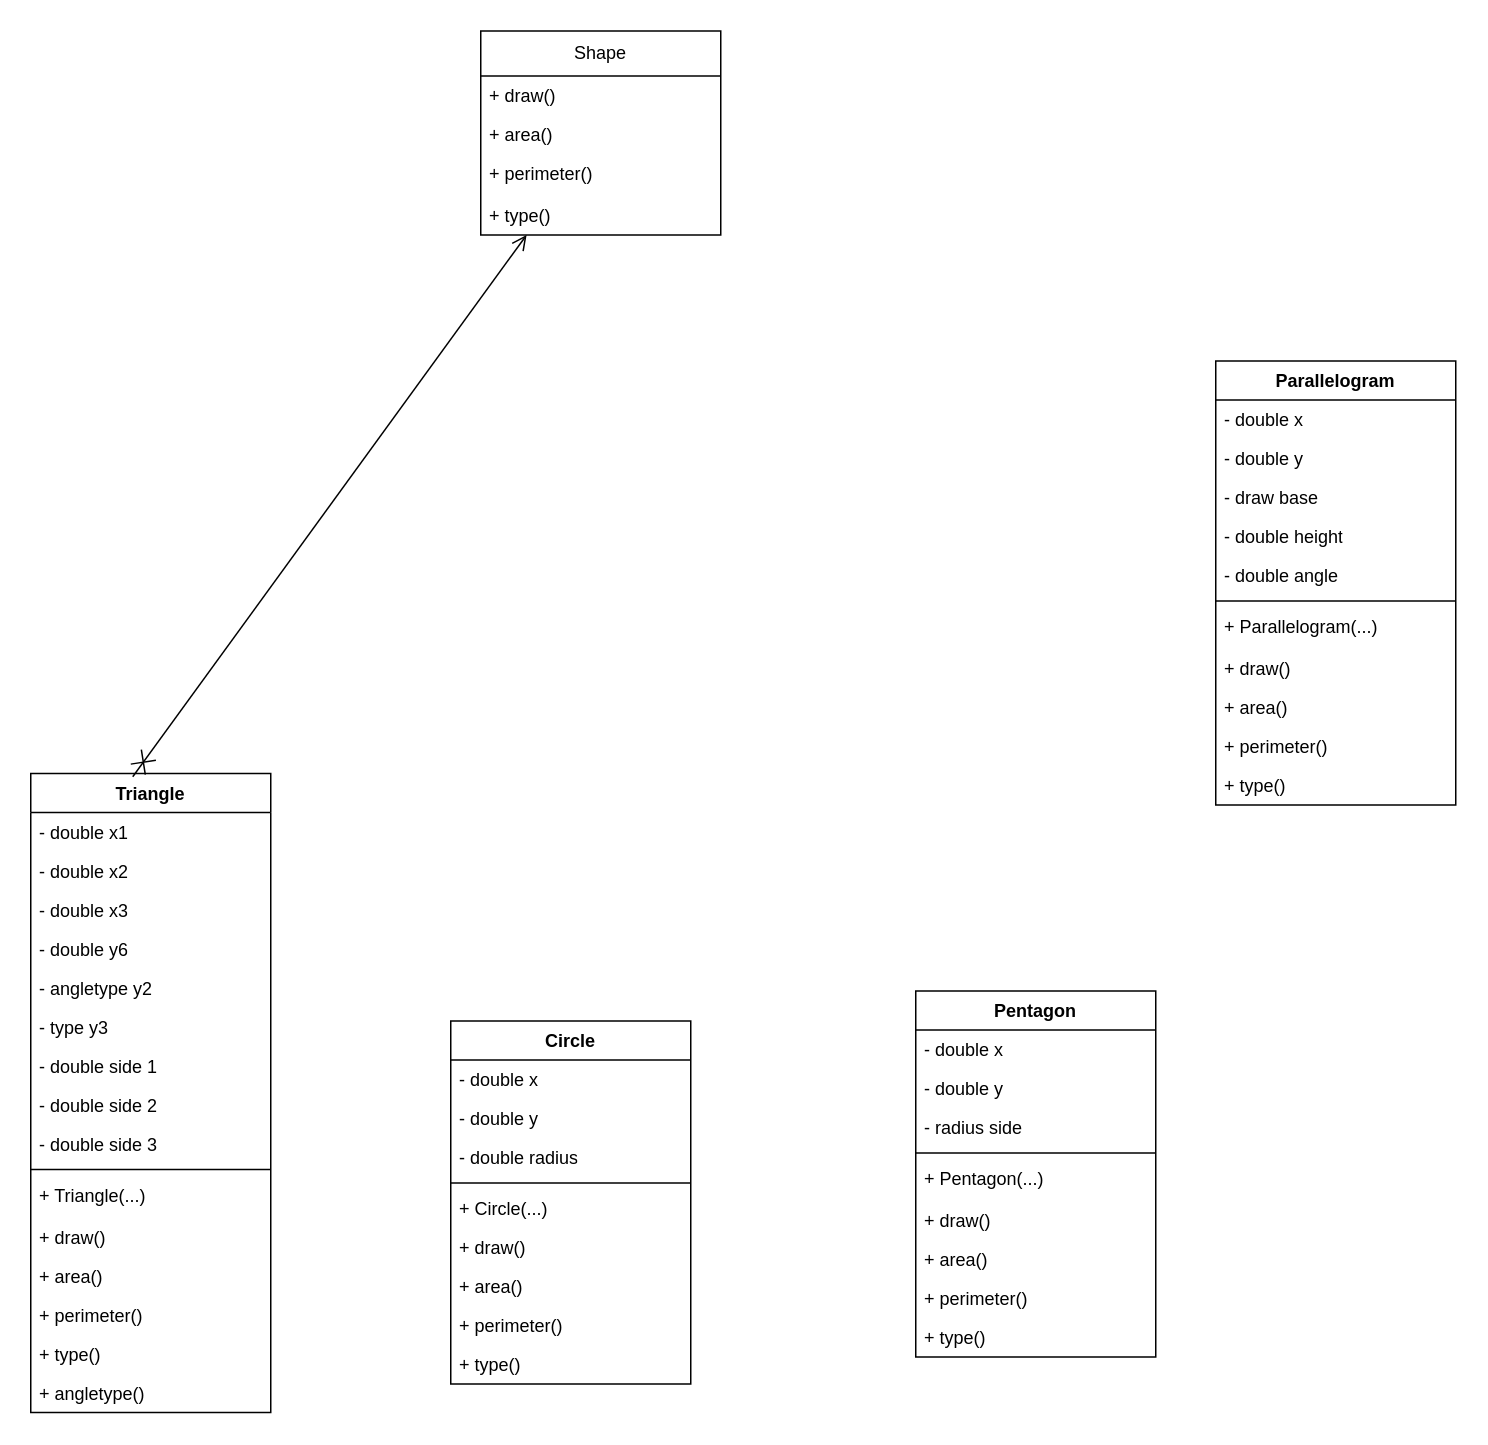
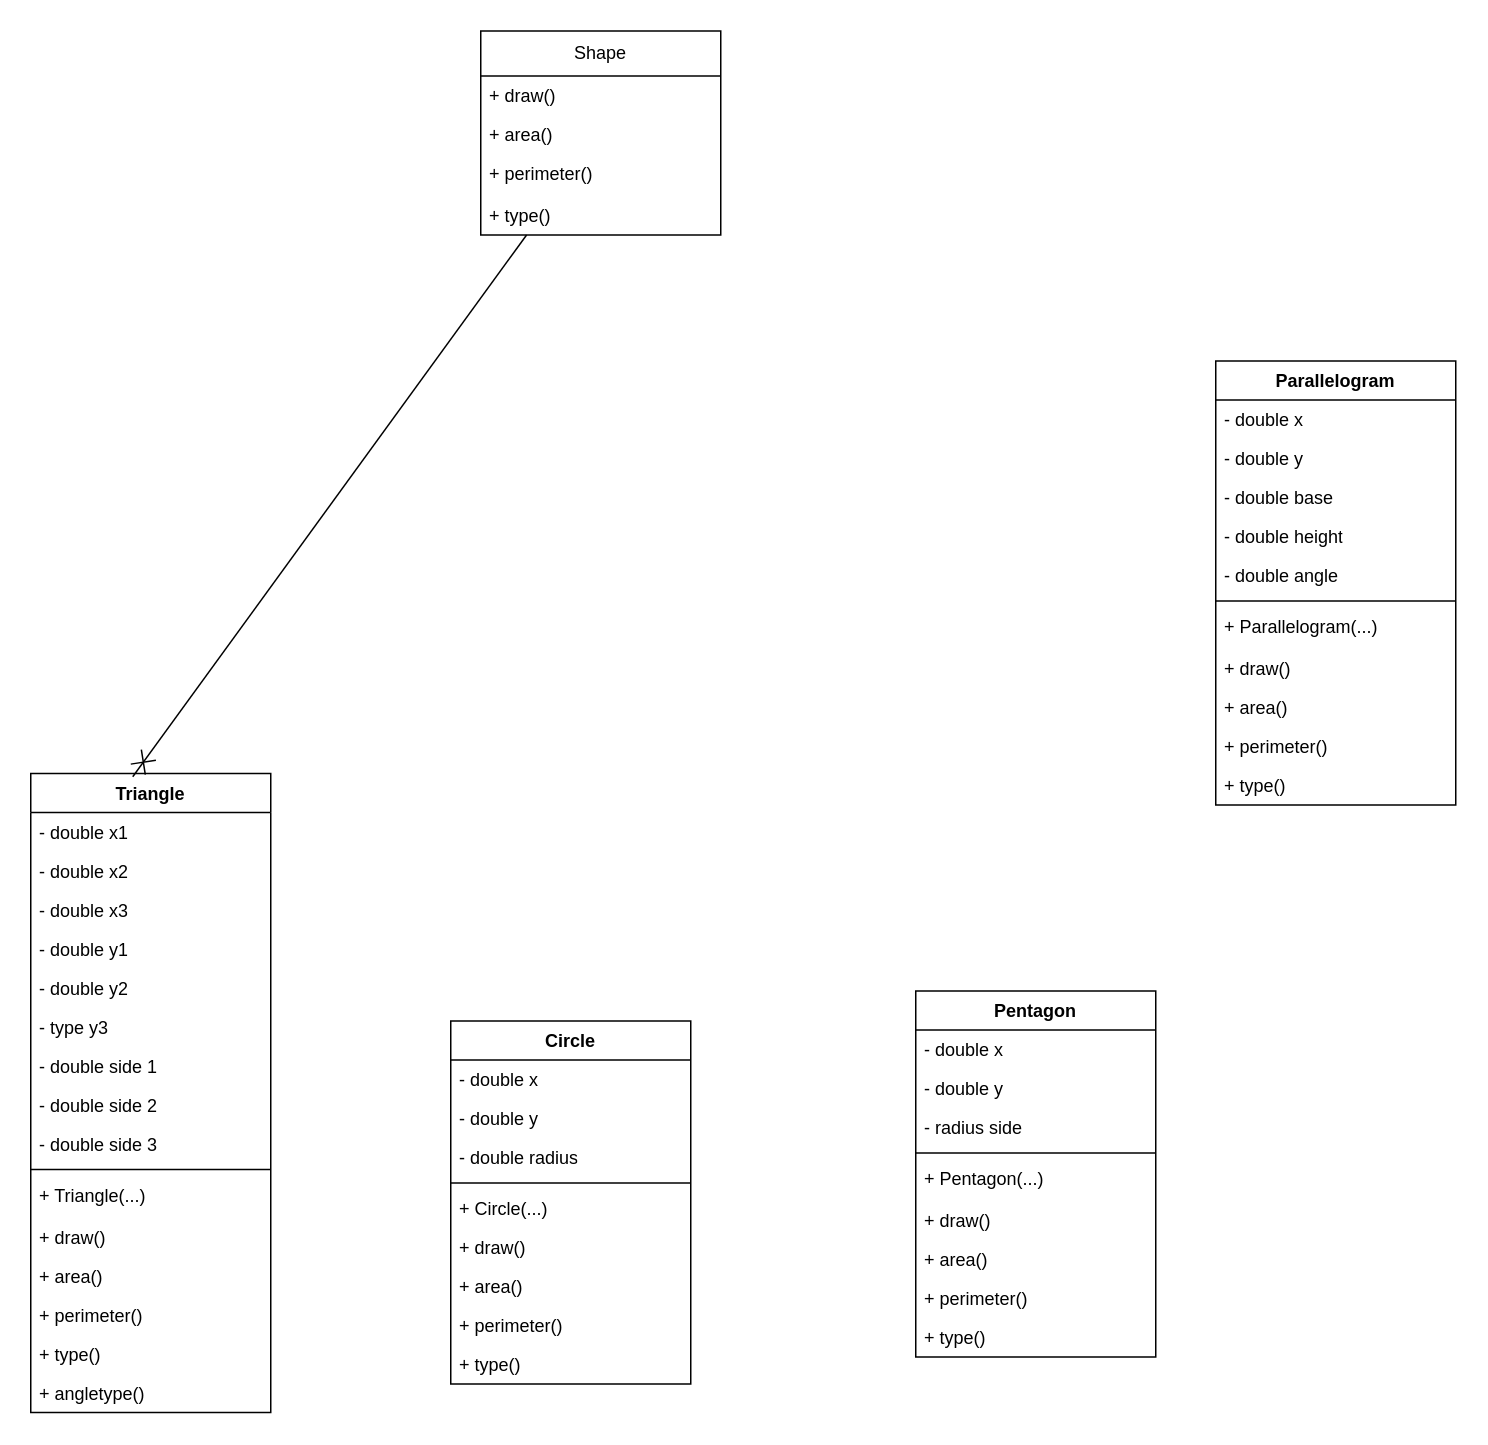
edge "Shape" -- "Triangle": arrowhead open -> none
node "- draw base": label "- draw base" -> "- double base"
node "- double y6": label "- double y6" -> "- double y1"
node "- angletype y2": label "- angletype y2" -> "- double y2"
